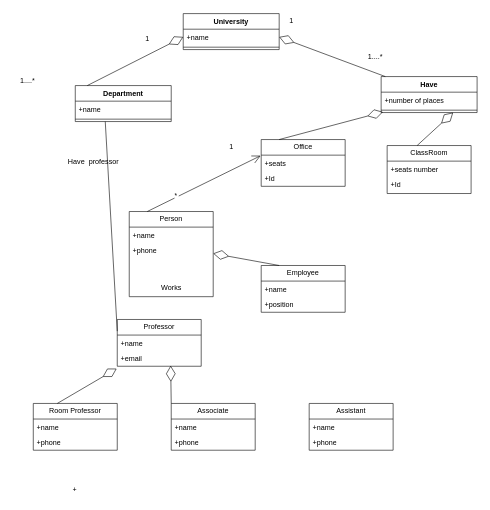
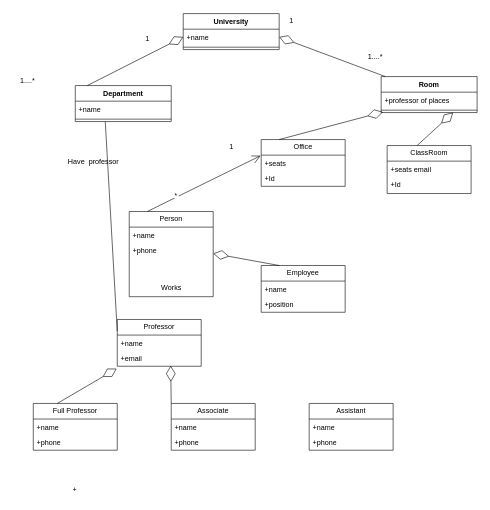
node "Have": label "Have" -> "Room"
node "+number of places": label "+number of places" -> "+professor of places"
node "+seats number": label "+seats number" -> "+seats email"
node "Room Professor": label "Room Professor" -> "Full Professor"
